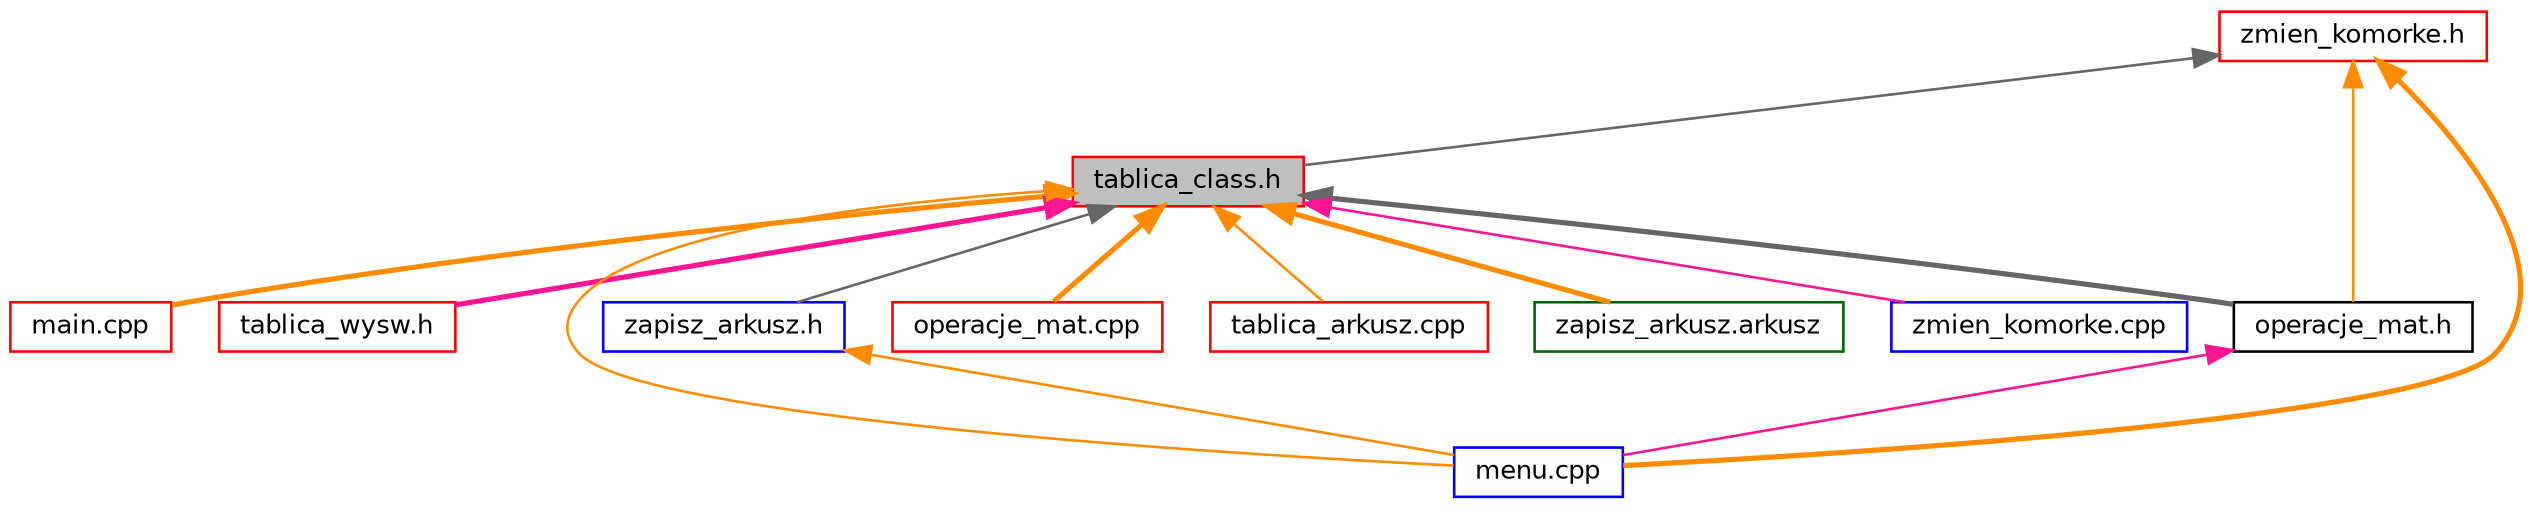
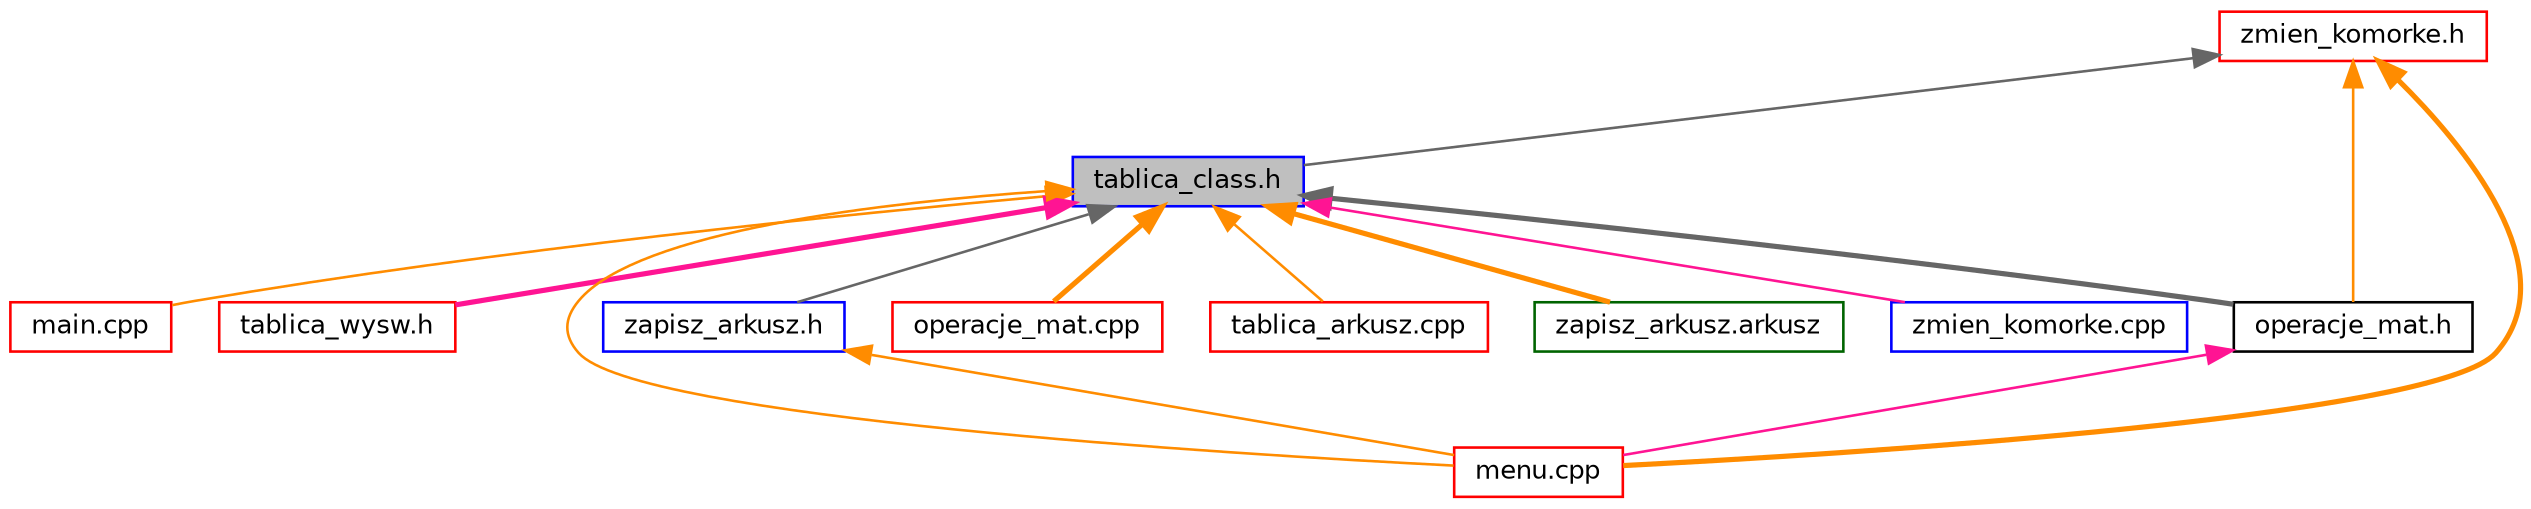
node "tablica_class.h": color red -> blue
edge "main.cpp" -> "tablica_class.h": style bold -> solid
node "menu.cpp": color blue -> red
